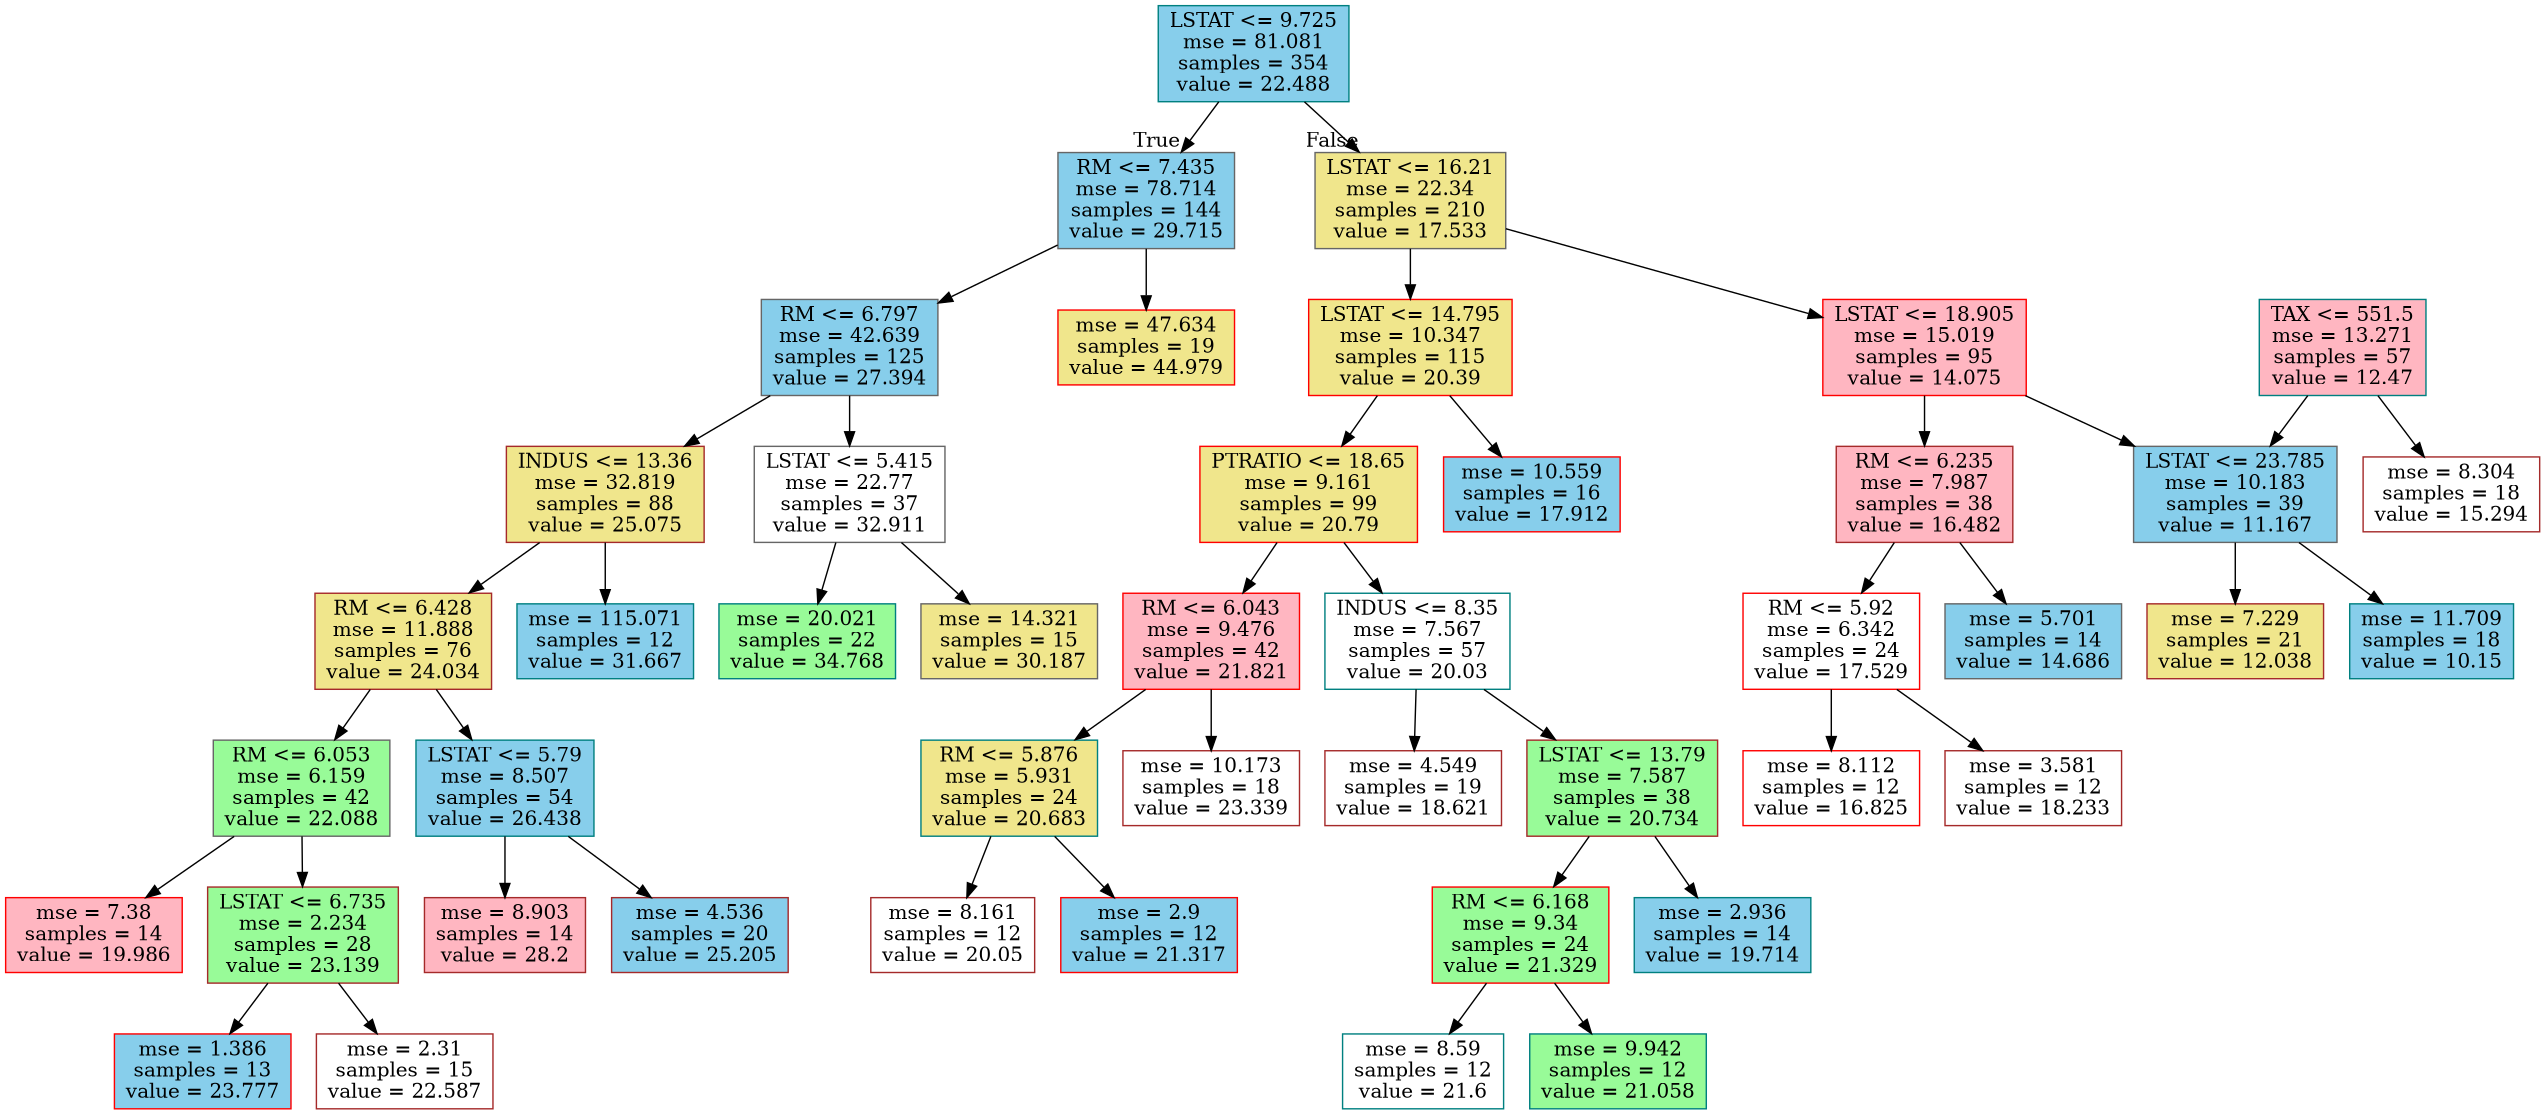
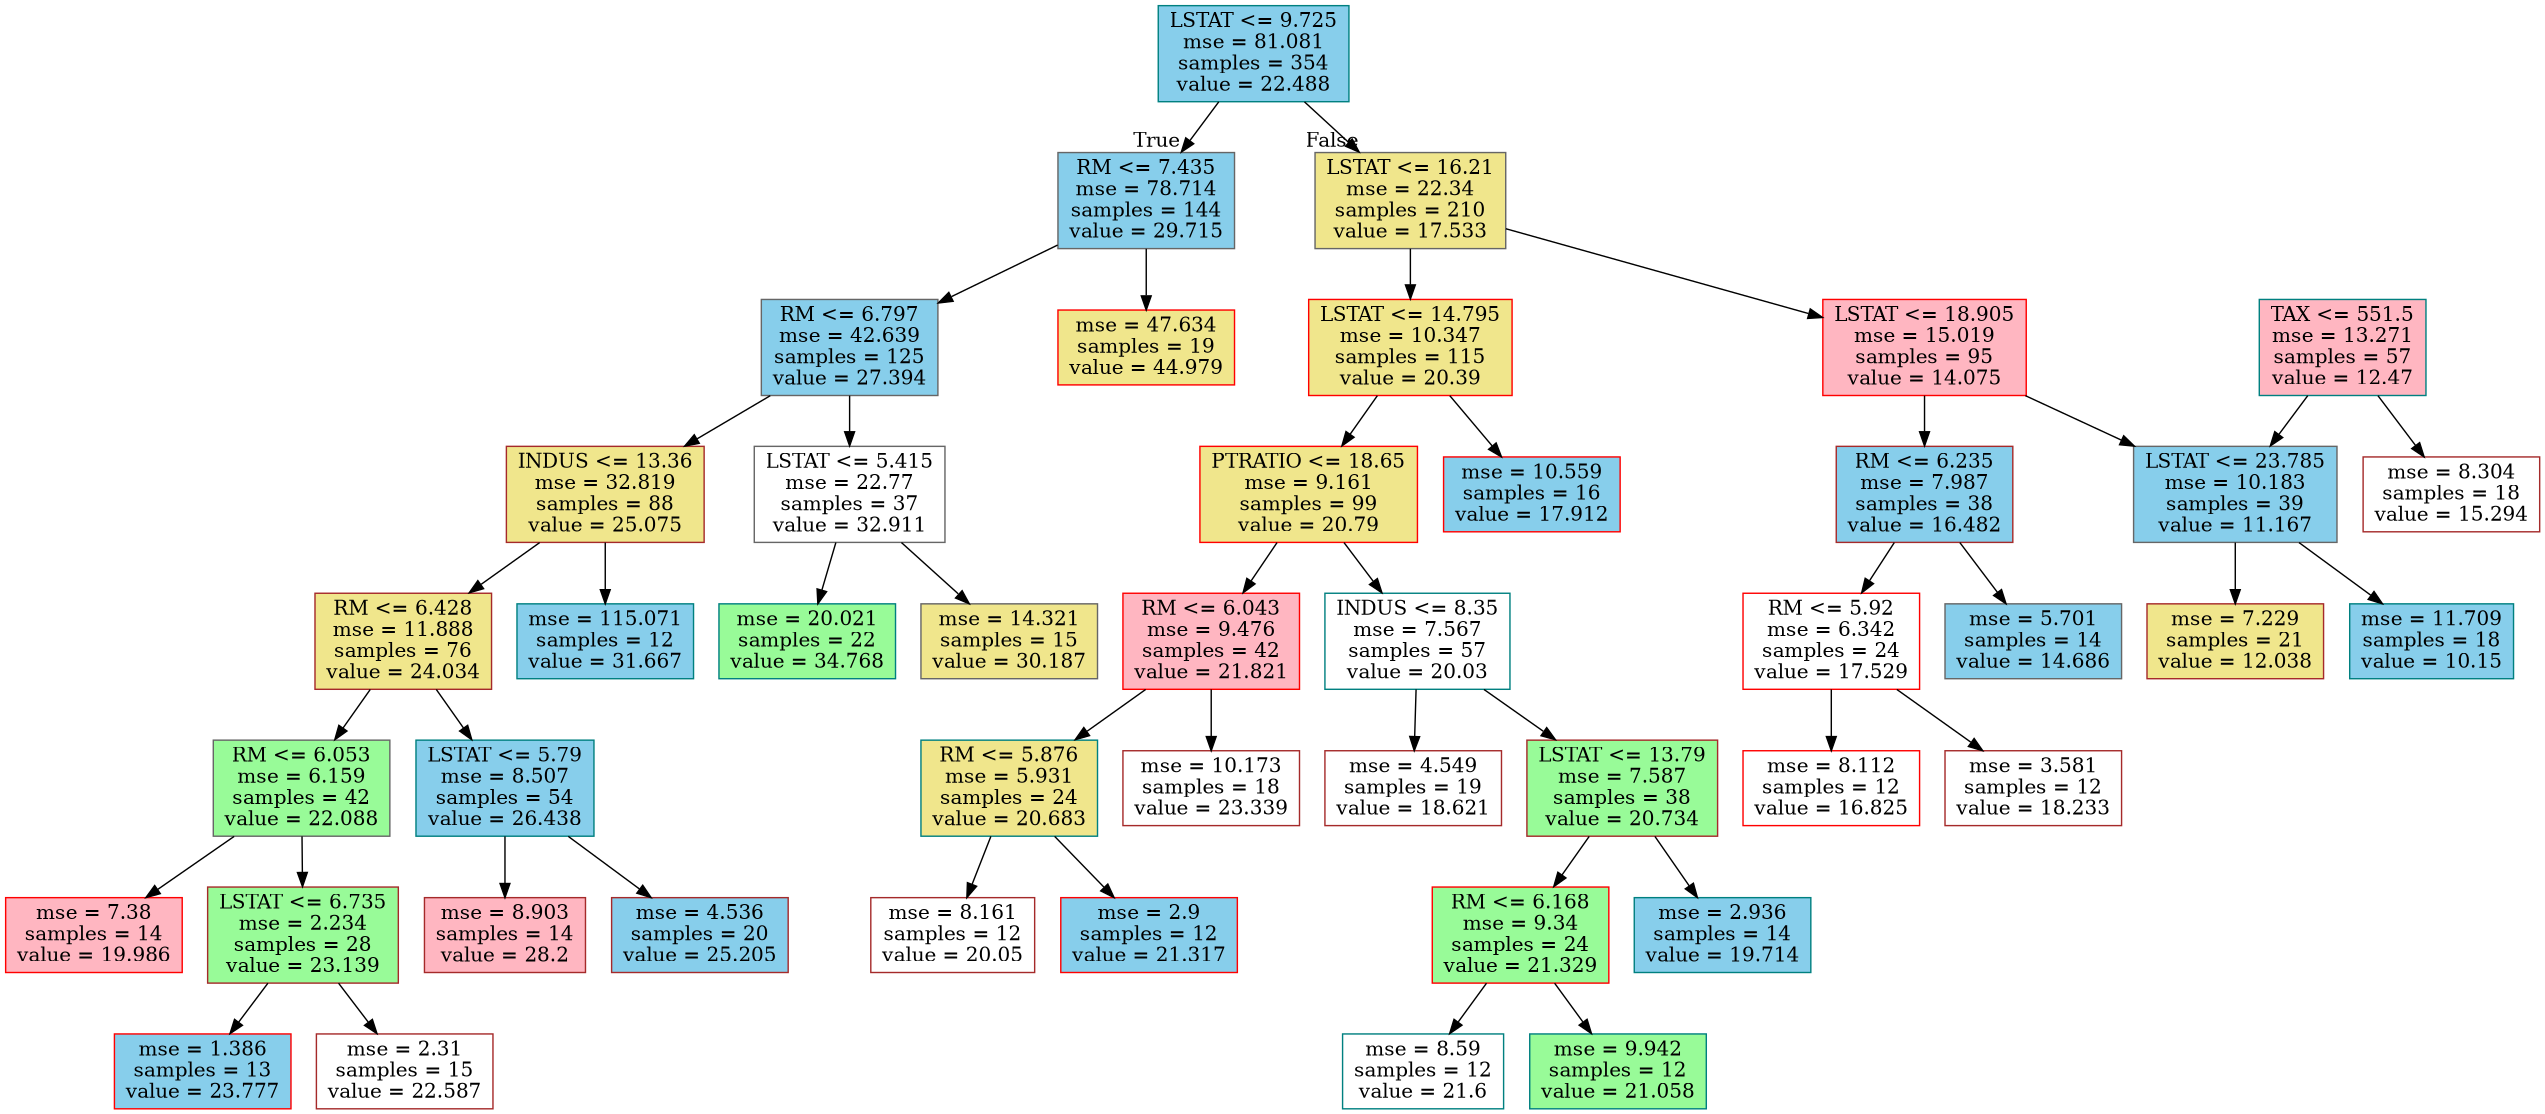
node "RM <= 6.235 mse = 7.987 samples = 38 value = 16.482": fillcolor lightpink -> skyblue
